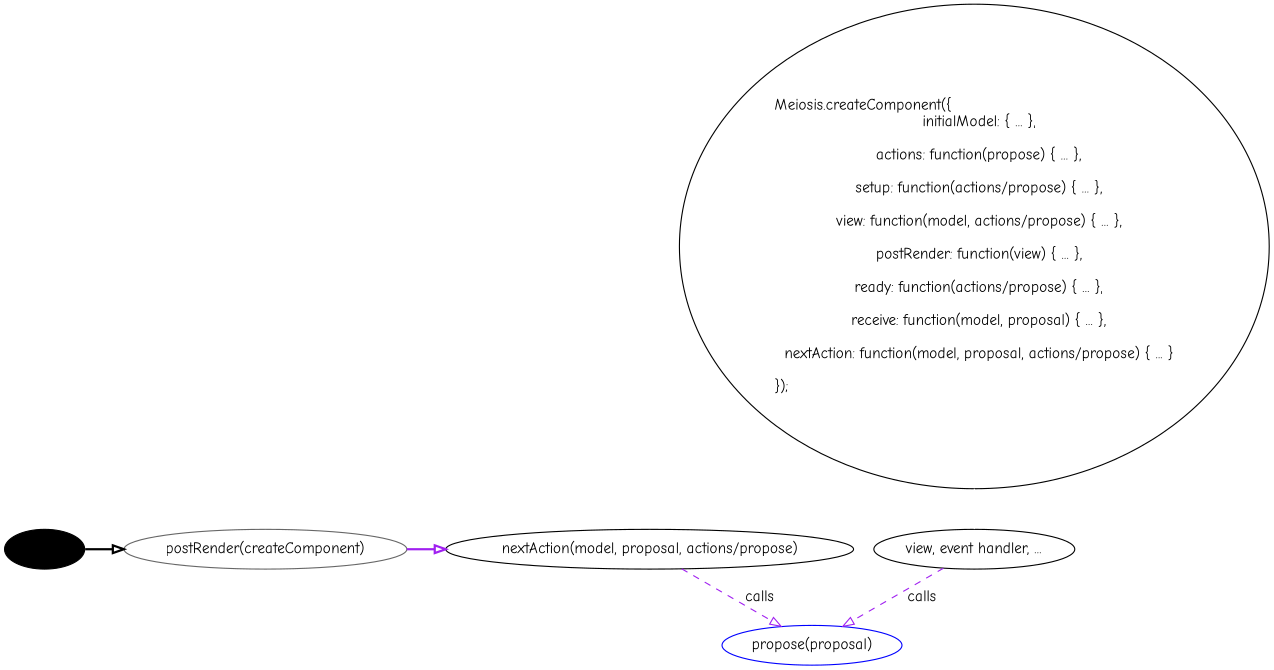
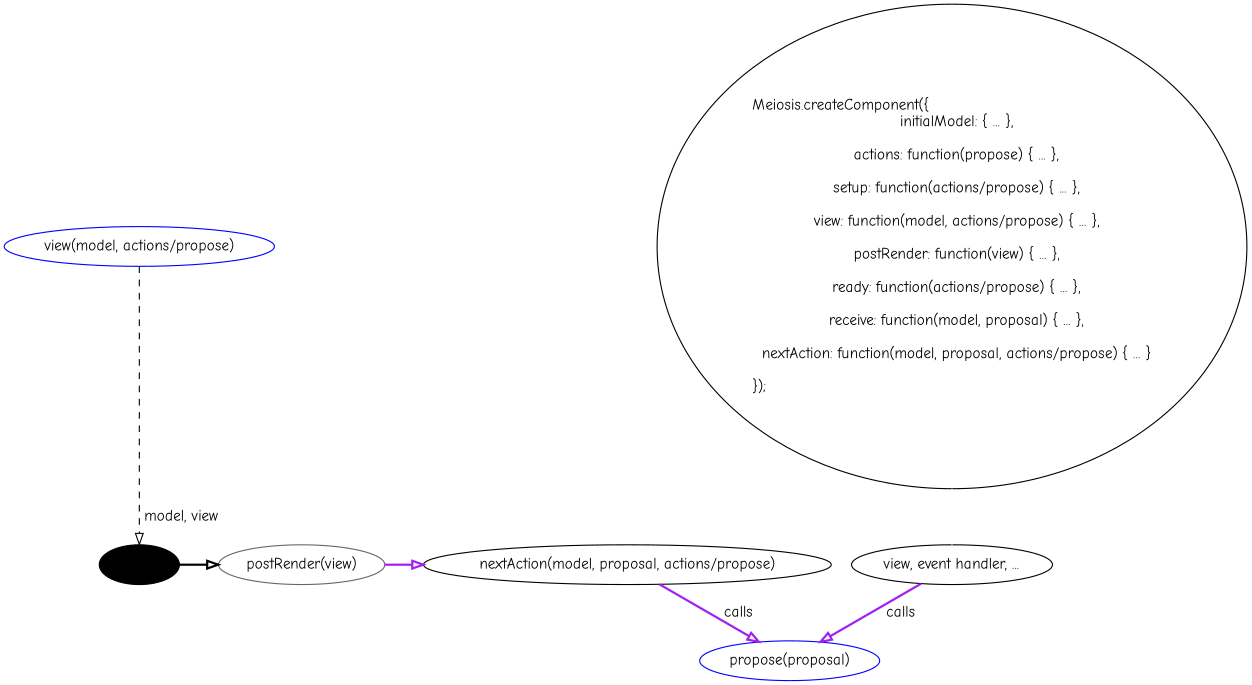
node "view(model, actions/propose)": added
node "postRender(createComponent)": label "postRender(createComponent)" -> "postRender(view)"
edge "nextAction(model, proposal, actions/propose)" -> "propose(proposal)": style dashed -> bold
edge "view, event handler, ..." -> "propose(proposal)": style dashed -> bold
